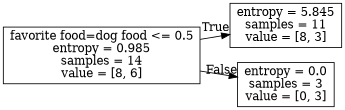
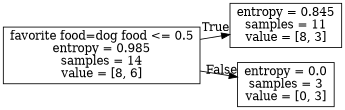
node "entropy = 5.845 samples = 11 value = [8, 3]": label "entropy = 5.845 samples = 11 value = [8, 3]" -> "entropy = 0.845 samples = 11 value = [8, 3]"
